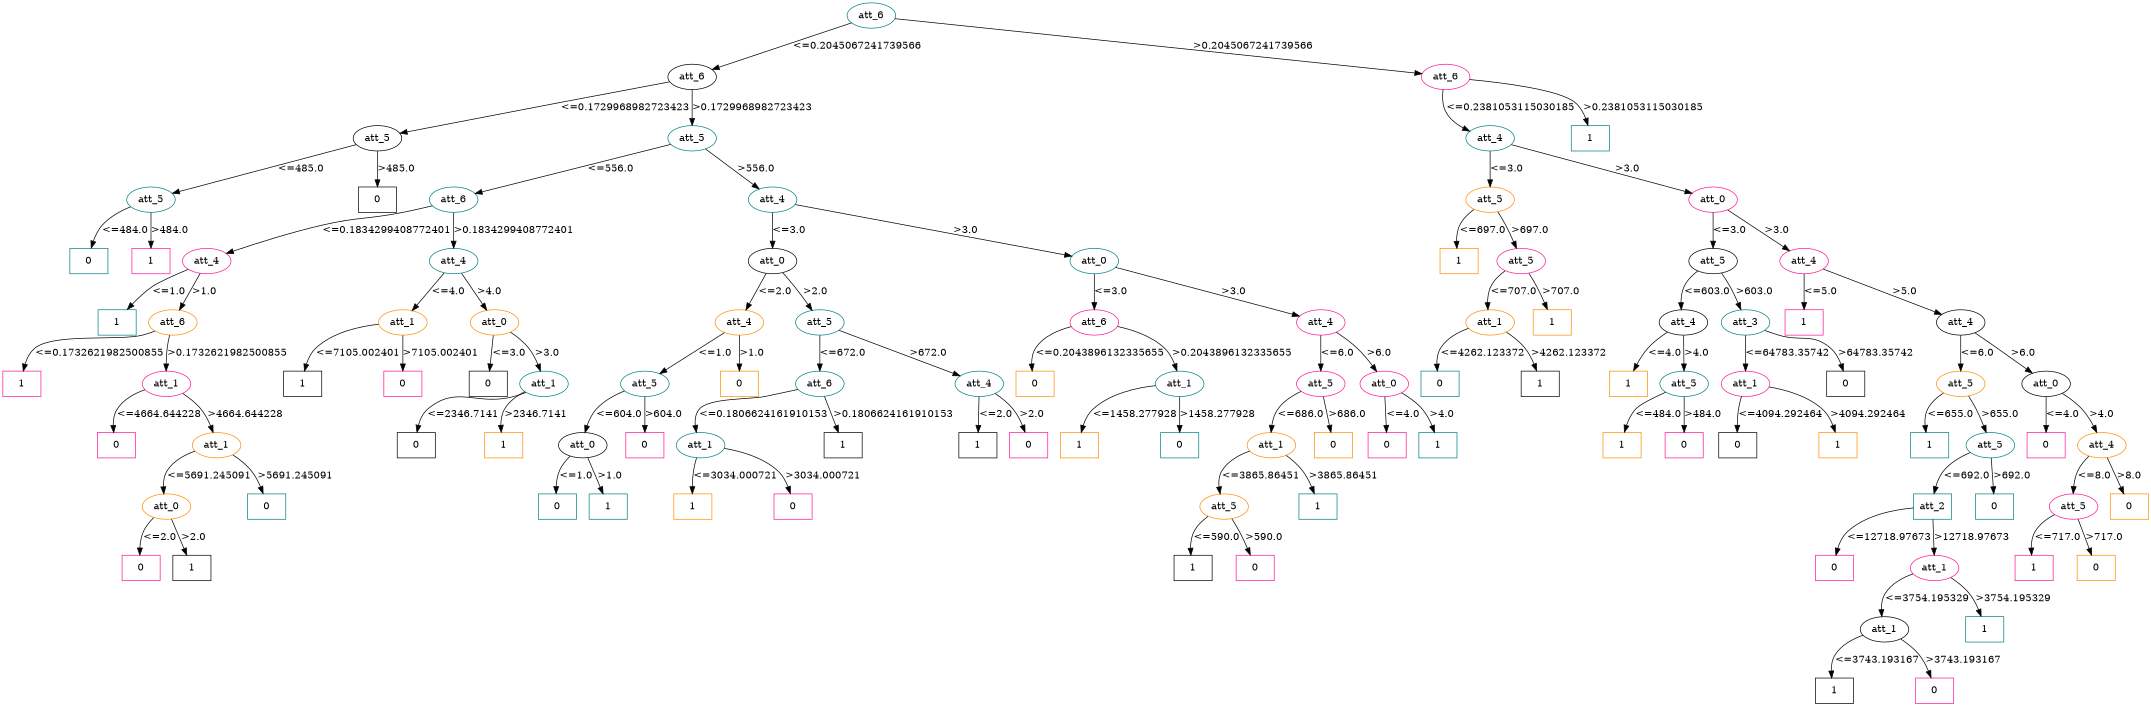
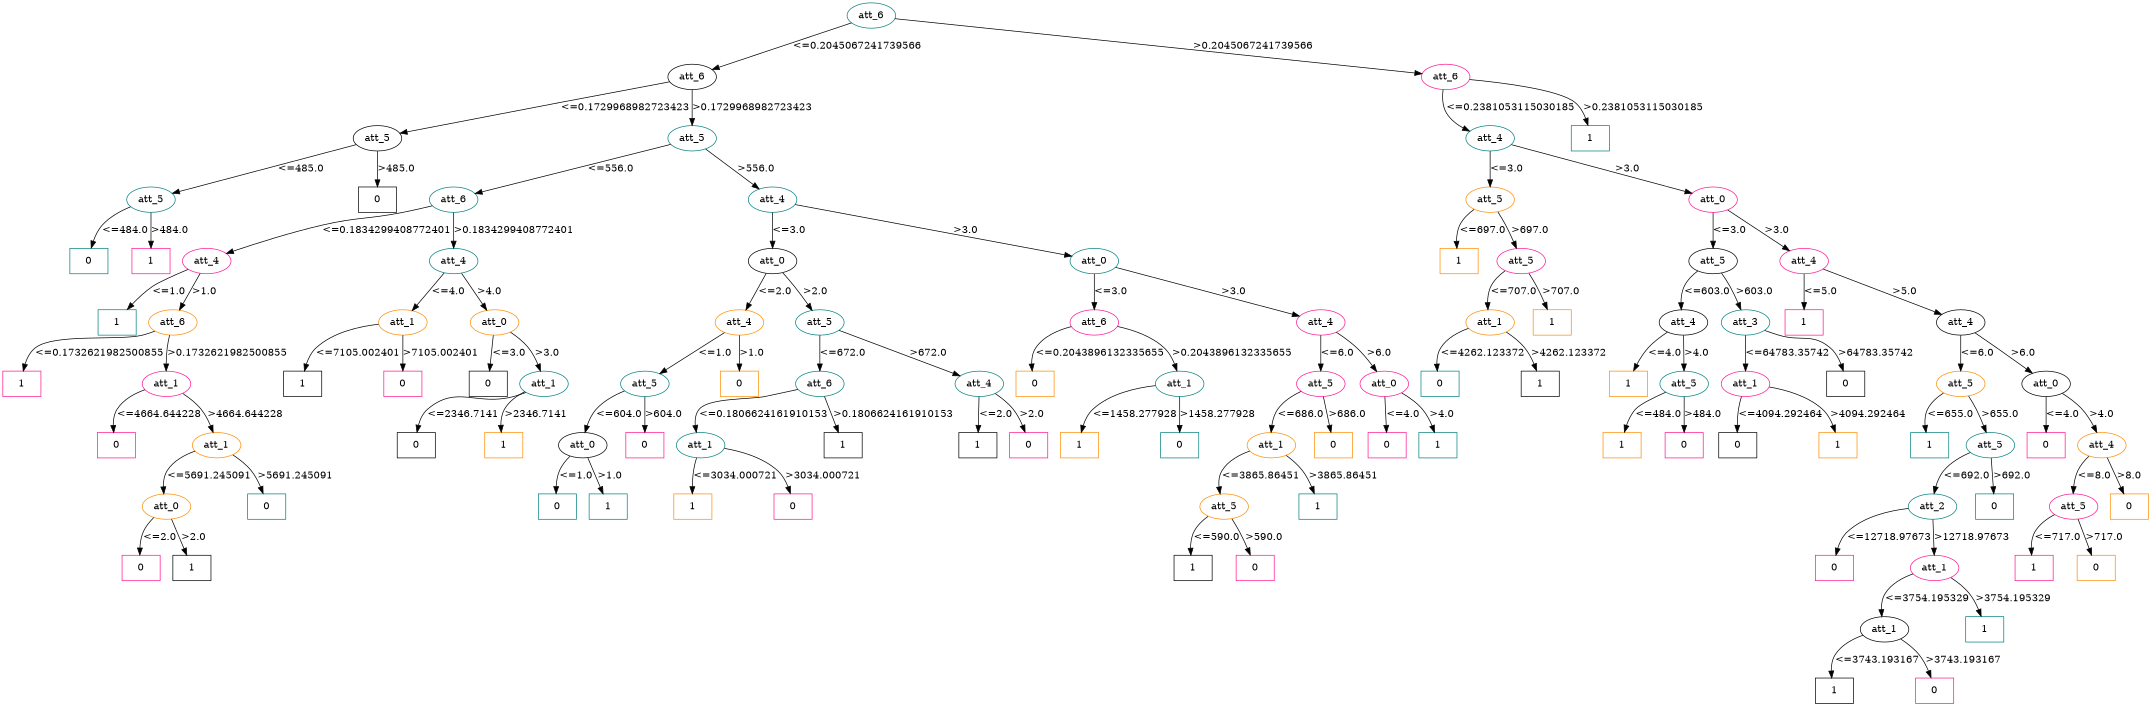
node "att_2": shape box -> ellipse
